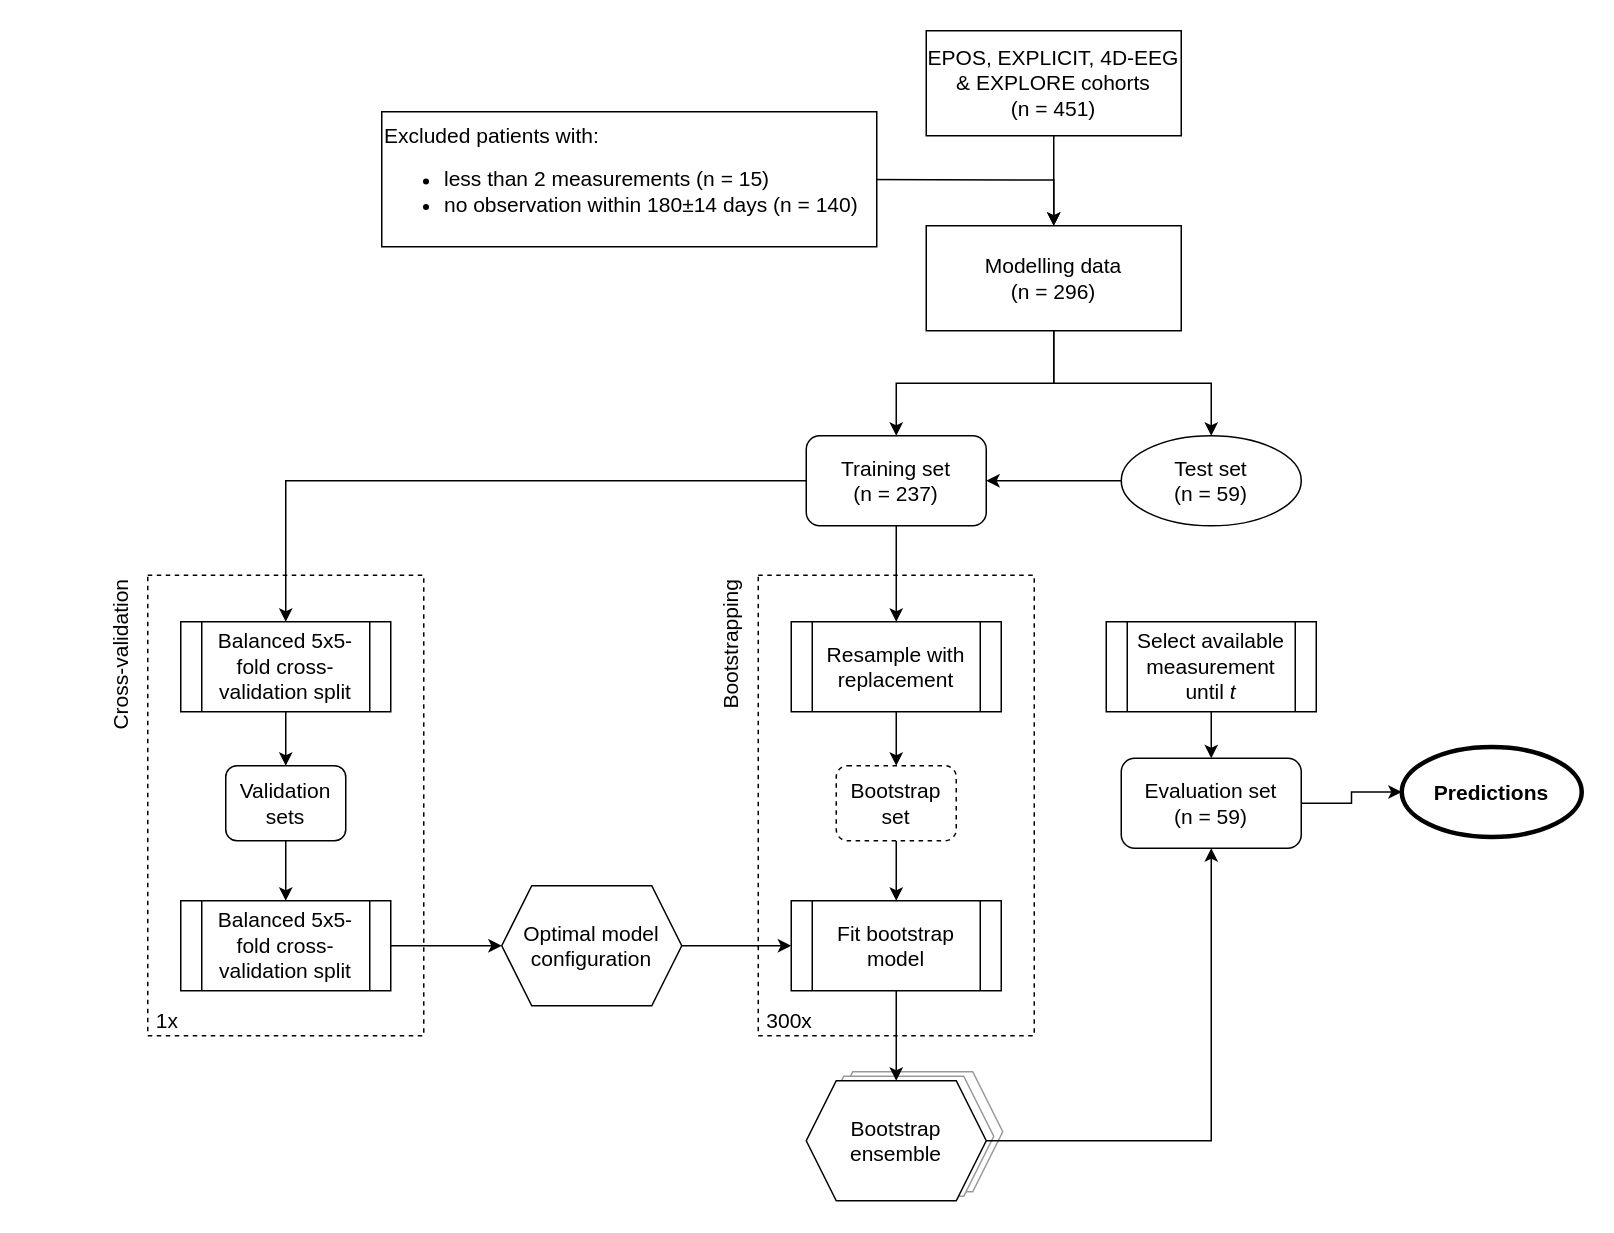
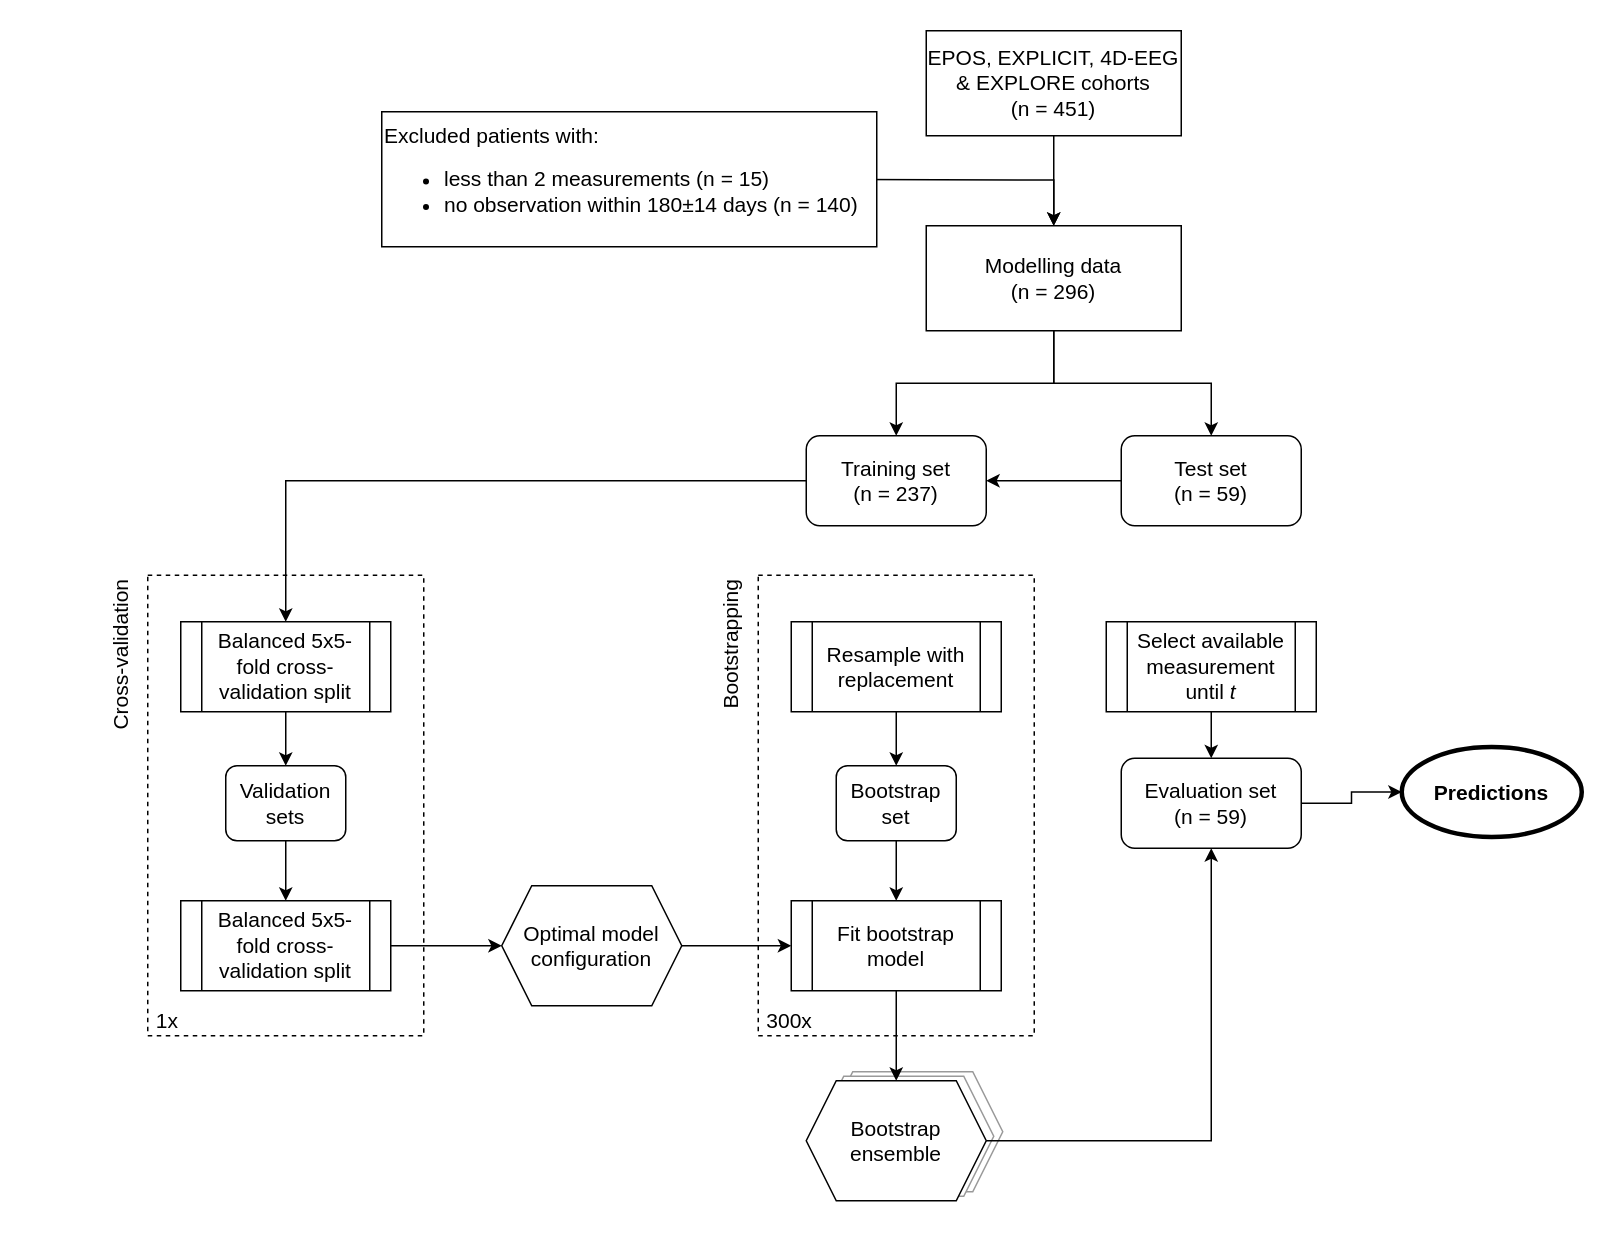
node "Test set (n = 59)": shape ellipse -> rounded rectangle
edge "Training set (n = 237)" -> "Resample with replacement": removed
node "Bootstrap set": style dashed -> solid
